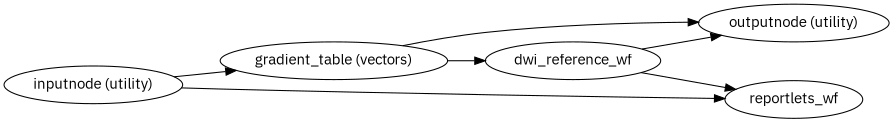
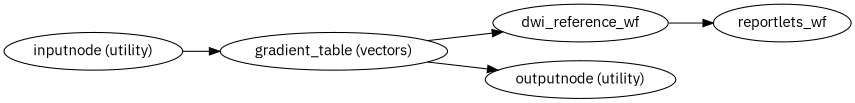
edge "dwi_reference_wf" -> "outputnode (utility)": removed
edge "inputnode (utility)" -> "reportlets_wf": removed
